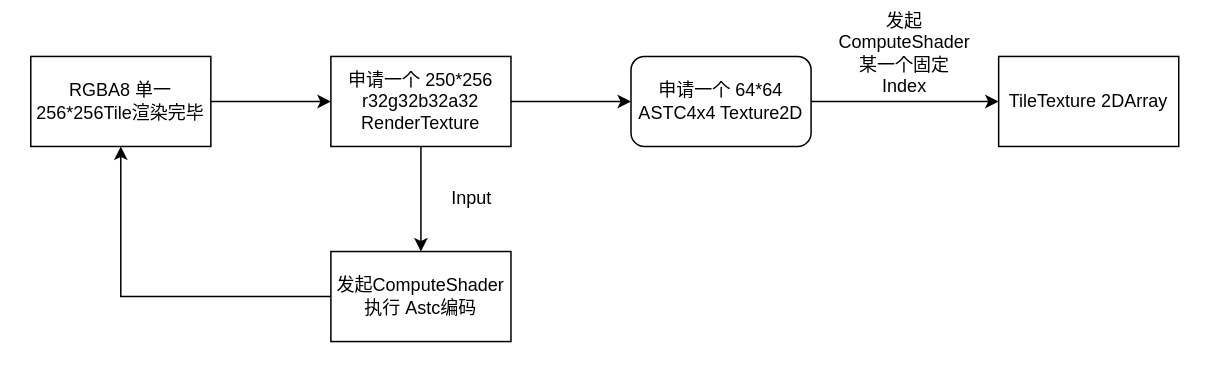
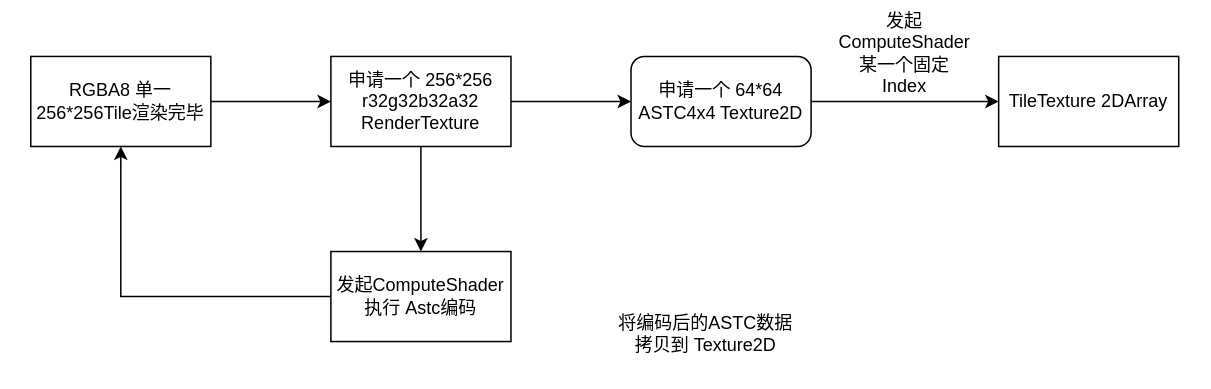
node "申请一个 250*256 r32g32b32a32 RenderTexture": label "申请一个 250*256 r32g32b32a32 RenderTexture" -> "申请一个 256*256 r32g32b32a32 RenderTexture"
node "Input": removed
node "将编码后的ASTC数据拷贝到 Texture2D": added
